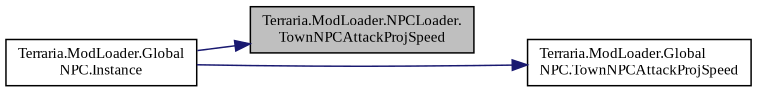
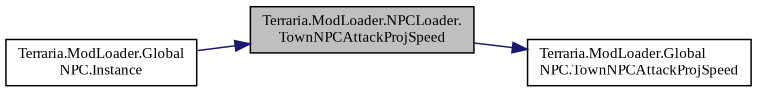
edge "Terraria.ModLoader.Global NPC.Instance" -> "Terraria.ModLoader.Global NPC.TownNPCAttackProjSpeed": now "Terraria.ModLoader.NPCLoader. TownNPCAttackProjSpeed" -> "Terraria.ModLoader.Global NPC.TownNPCAttackProjSpeed"
